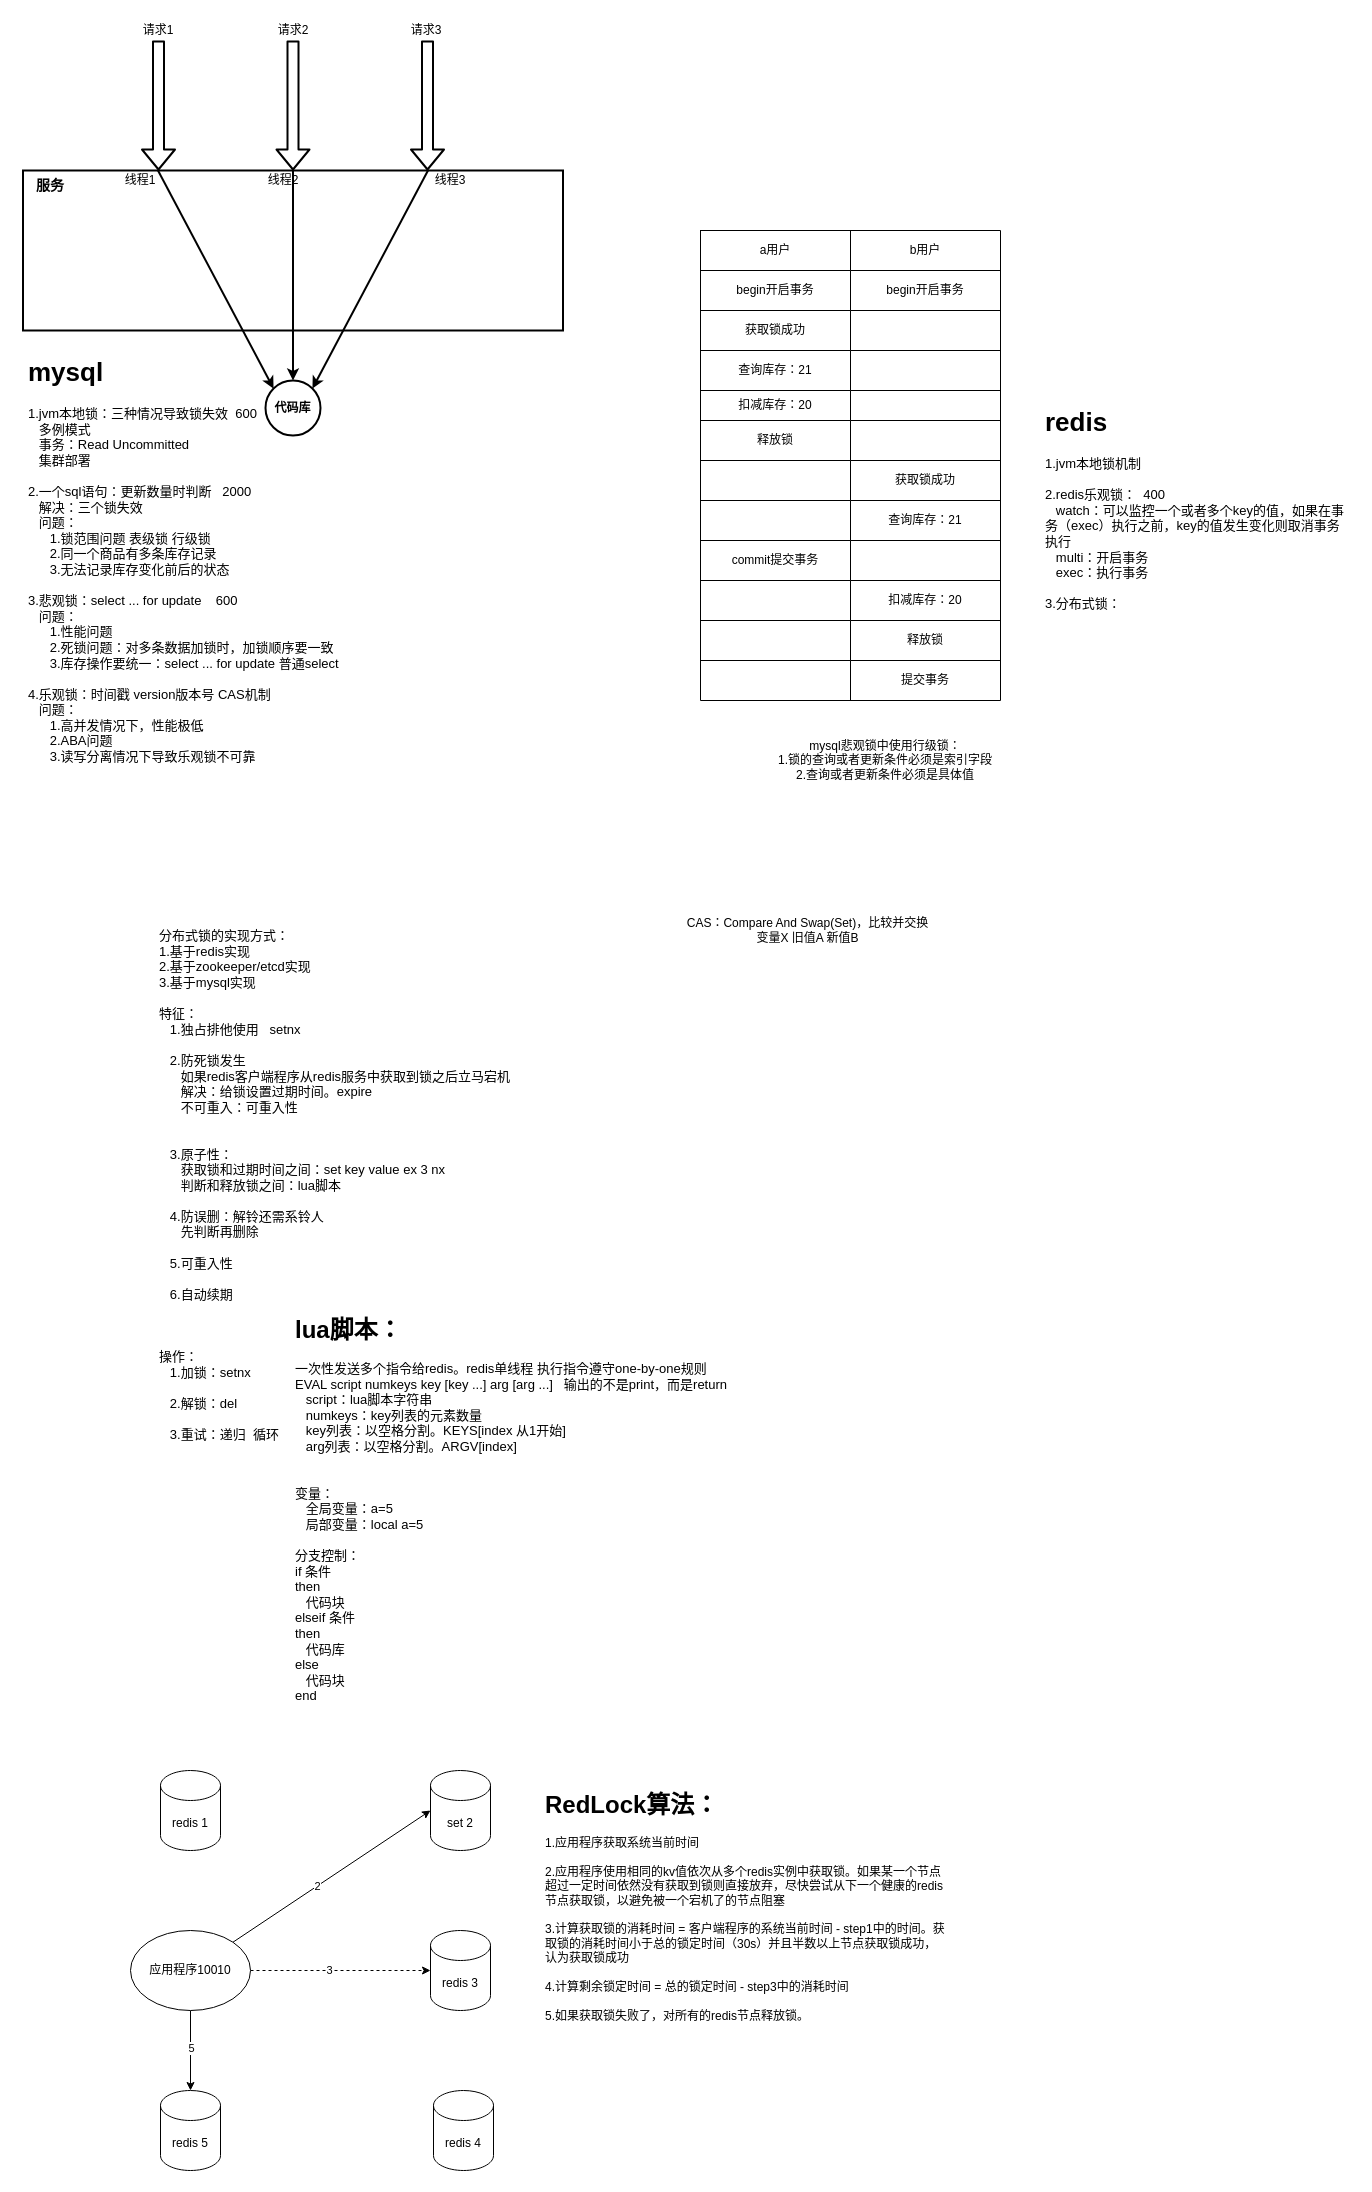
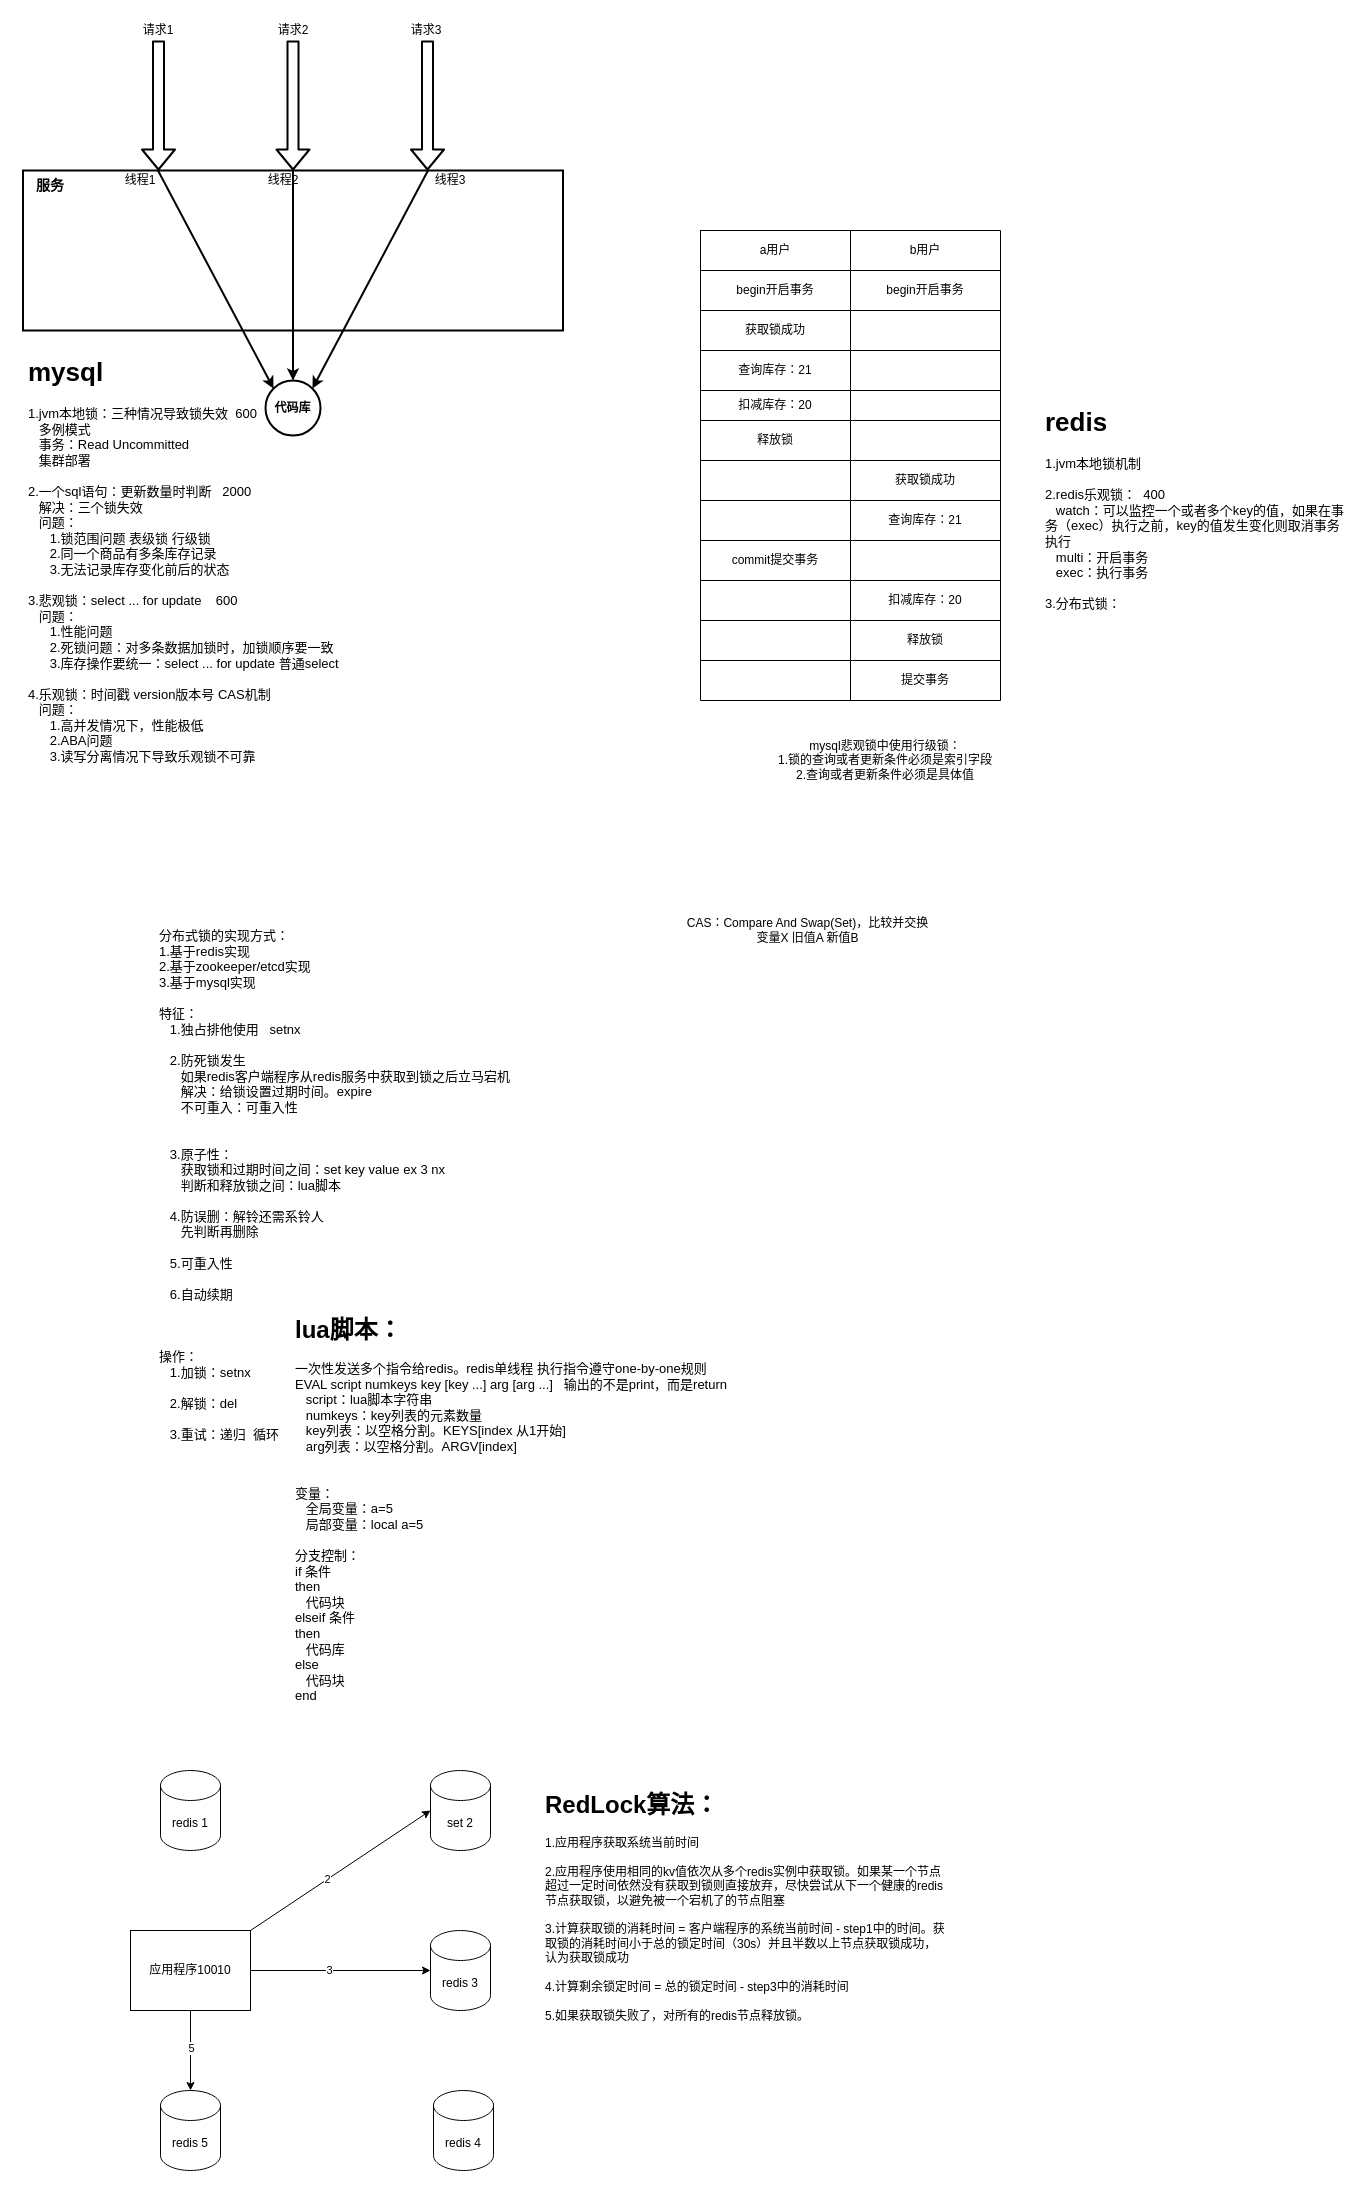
node "应用程序10010": shape ellipse -> rectangle
edge "应用程序10010" -> "redis 3": style dashed -> solid
